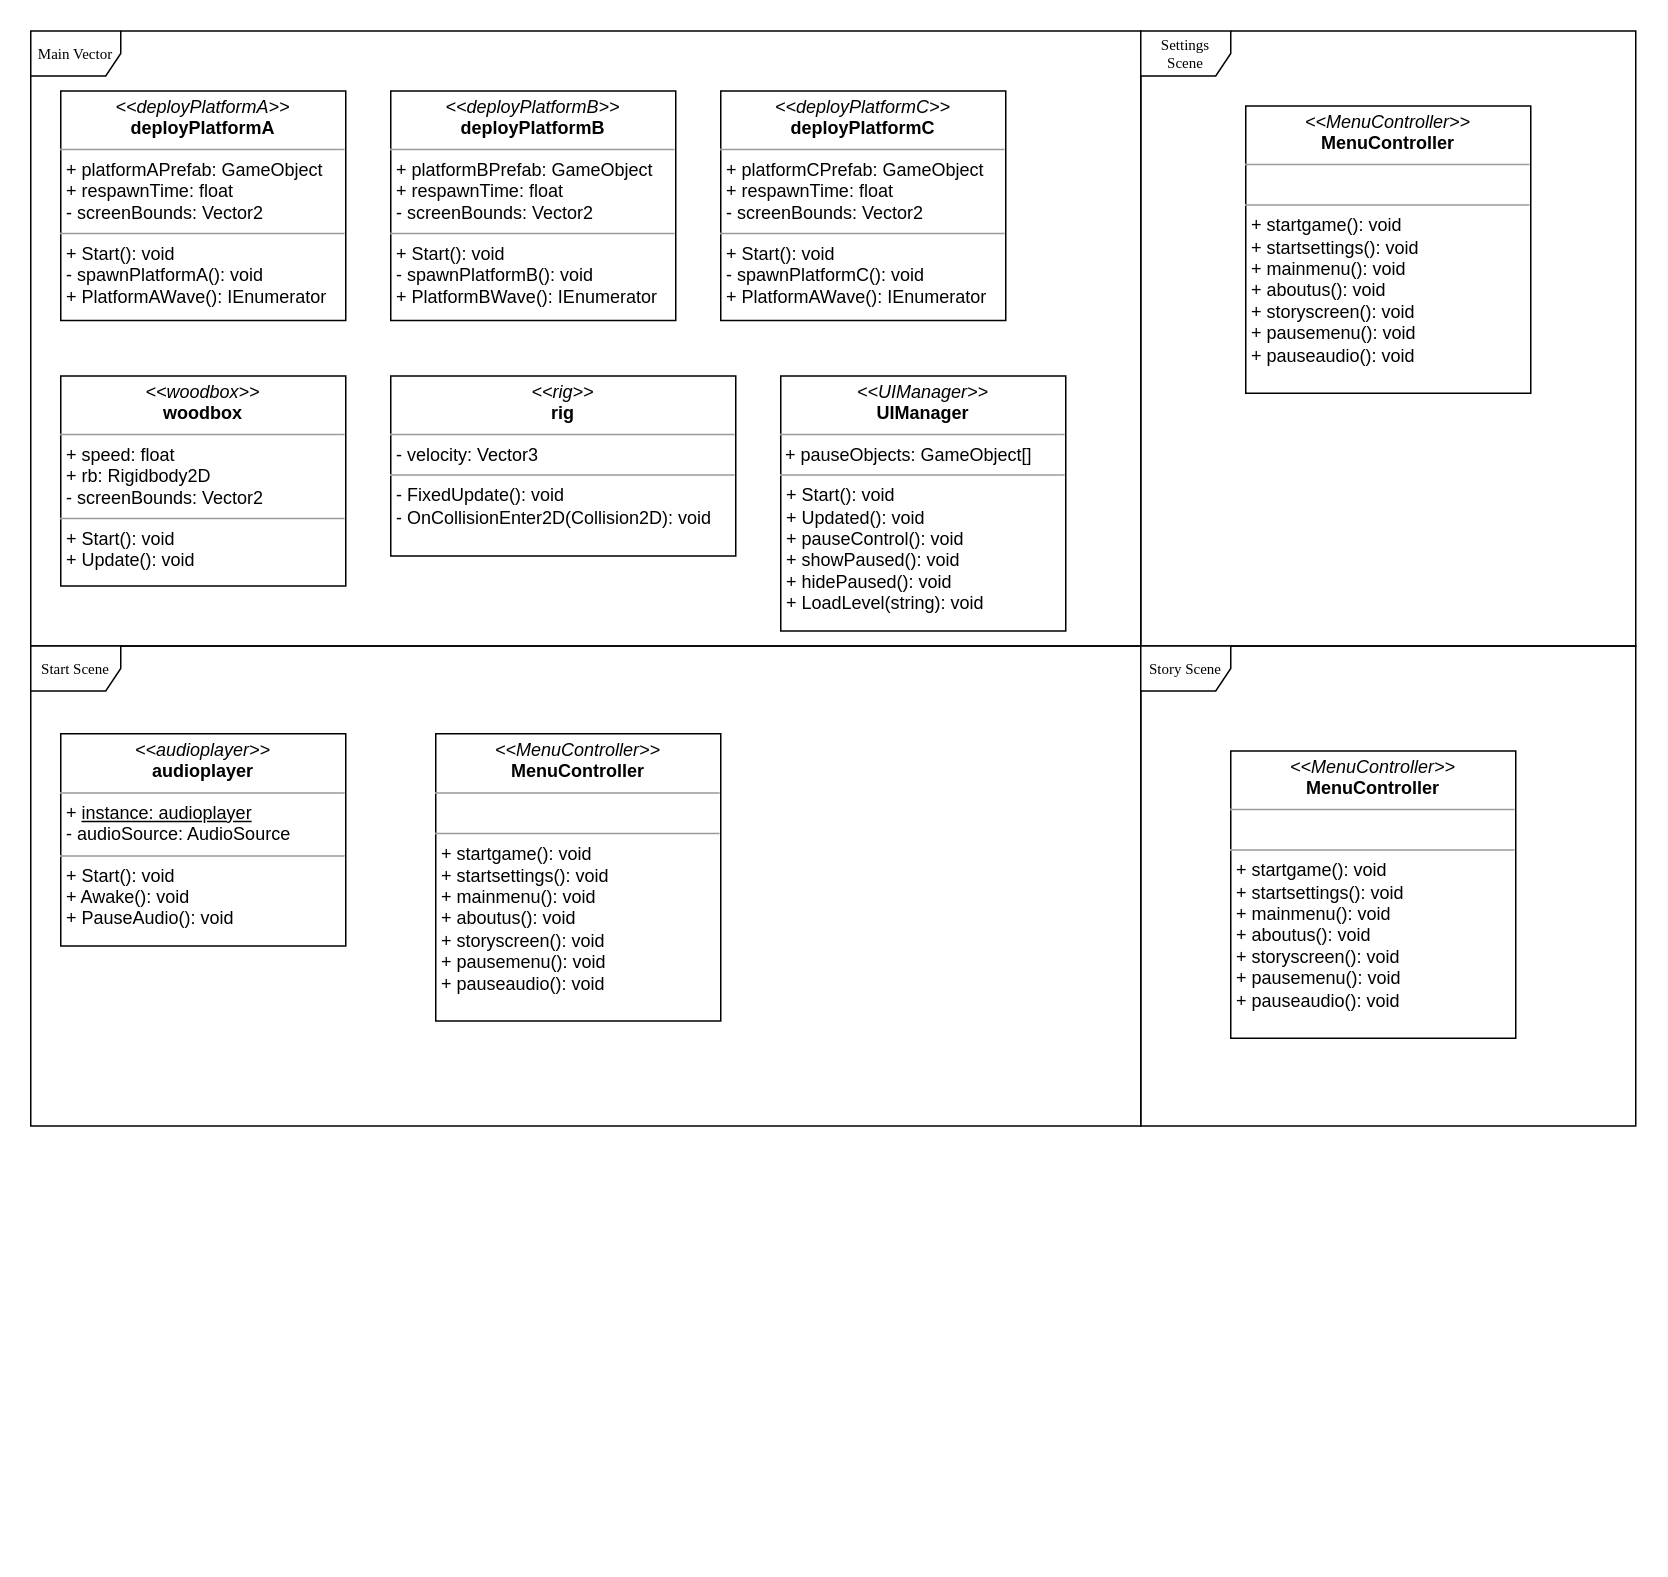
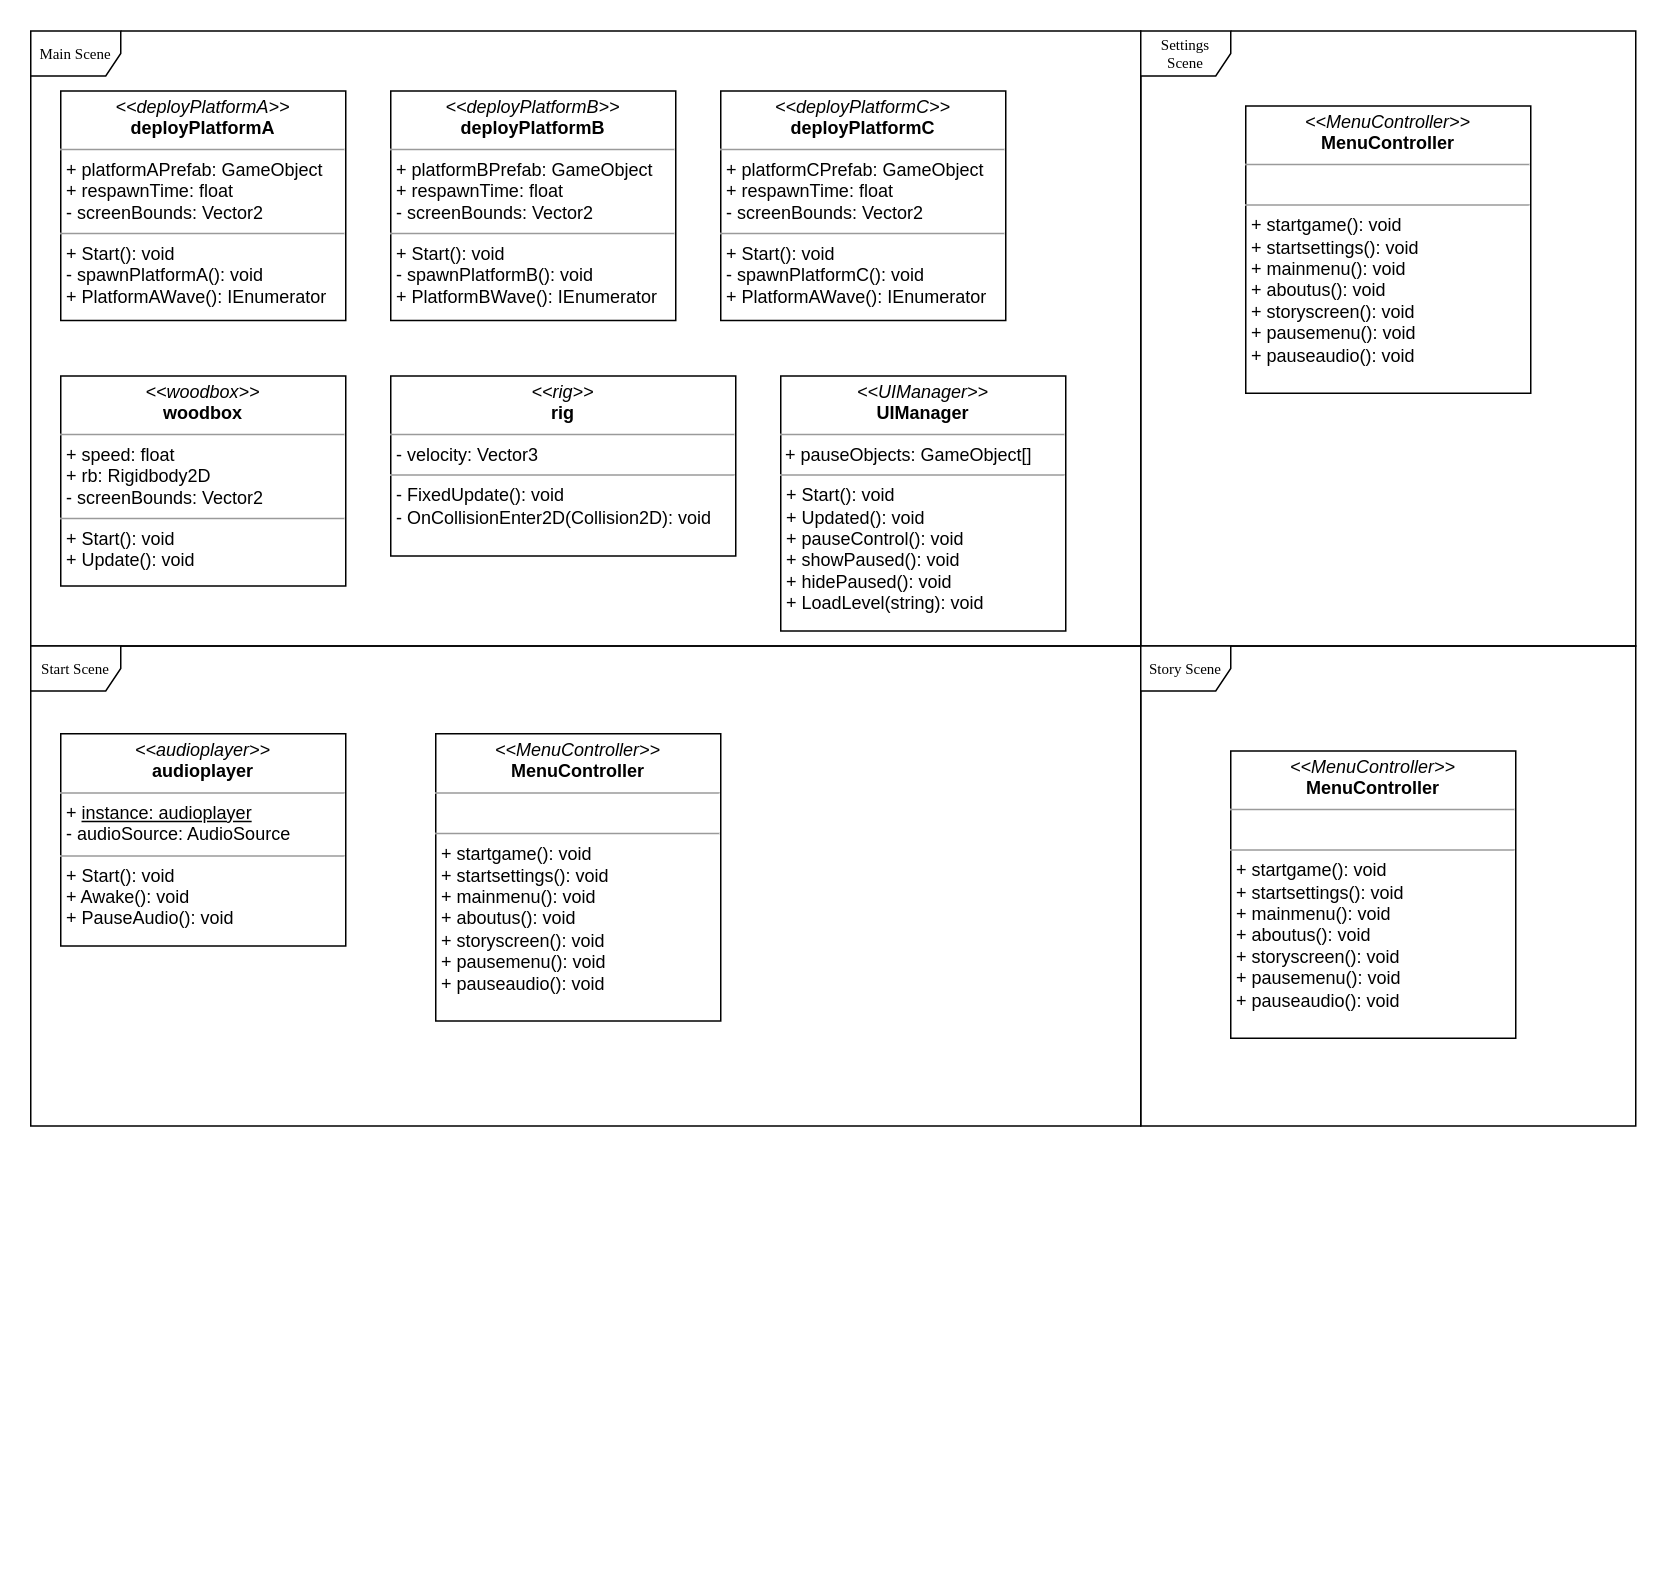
node "Main Vector": label "Main Vector" -> "Main Scene"
